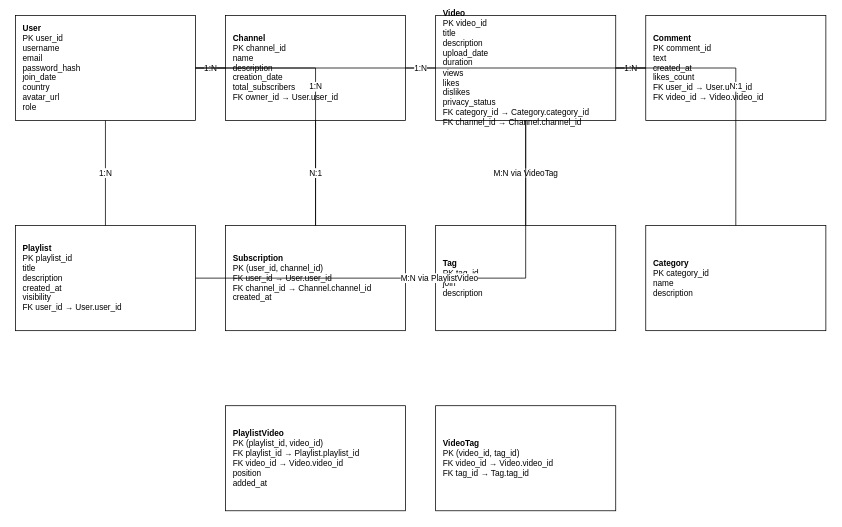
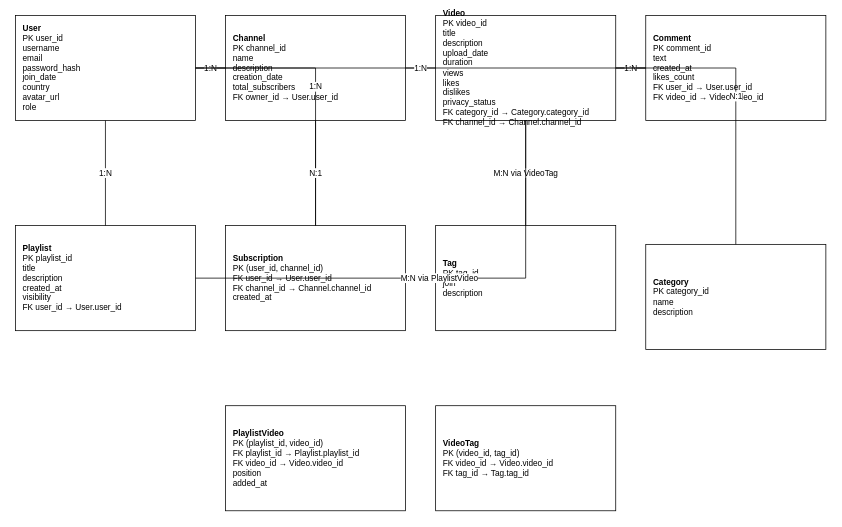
node "Category PK category_id name description": moved (735, 278) -> (735, 297)
